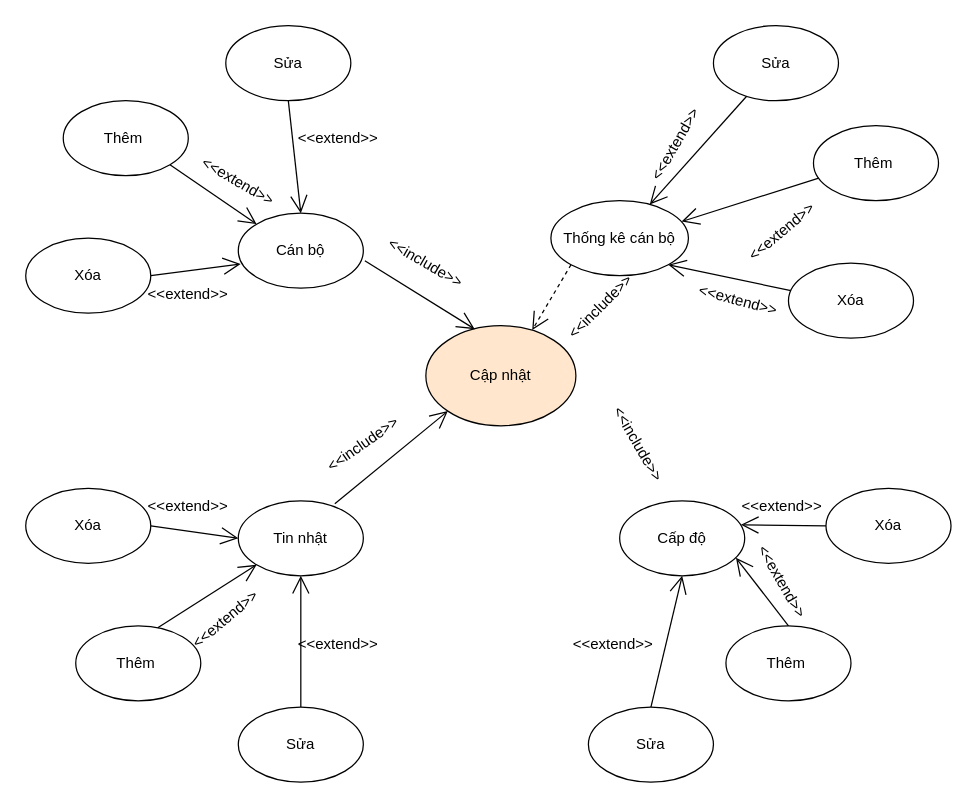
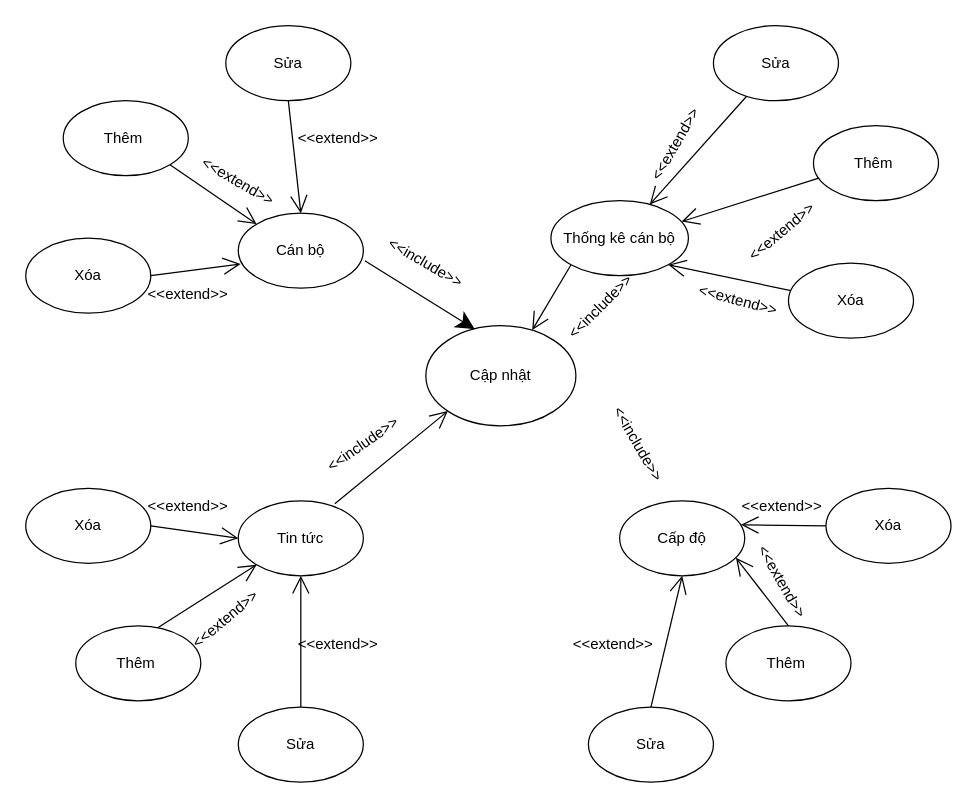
edge "Thống kê cán bộ" -> "Cập nhật": style dashed -> solid
edge "Cán bộ" -> "Cập nhật": arrowhead open -> classic
node "Cập nhật": fillcolor #ffe6cc -> #ffffff
node "Tin nhật": label "Tin nhật" -> "Tin tức"
